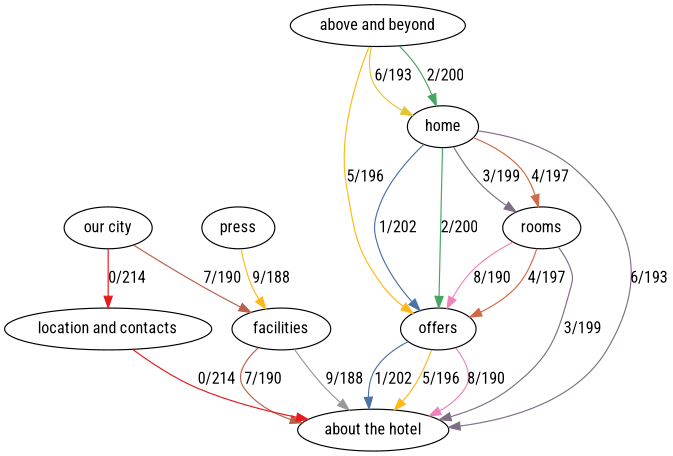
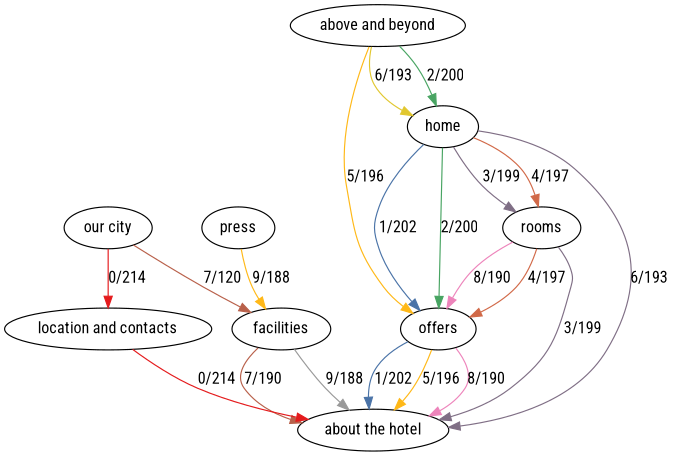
edge "our city" -> "facilities": label "7/190" -> "7/120"
